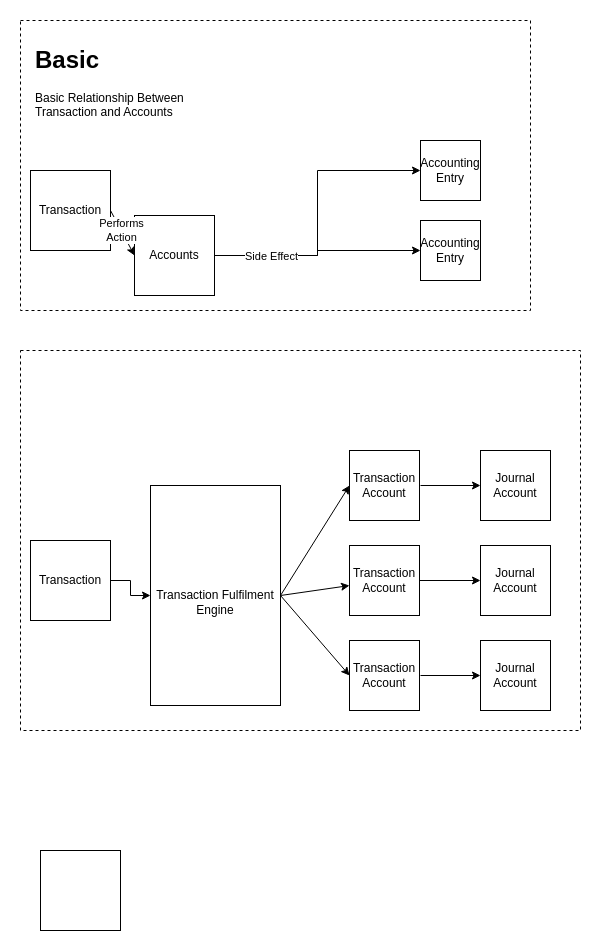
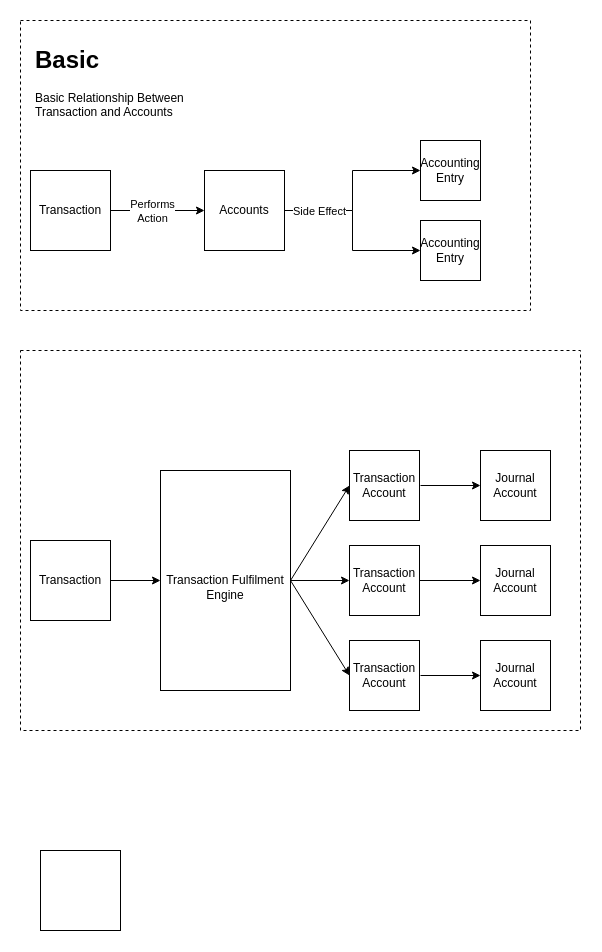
node "Accounts": moved (175, 256) -> (245, 211)
node "Transaction Fulfilment Engine": moved (216, 596) -> (226, 581)
